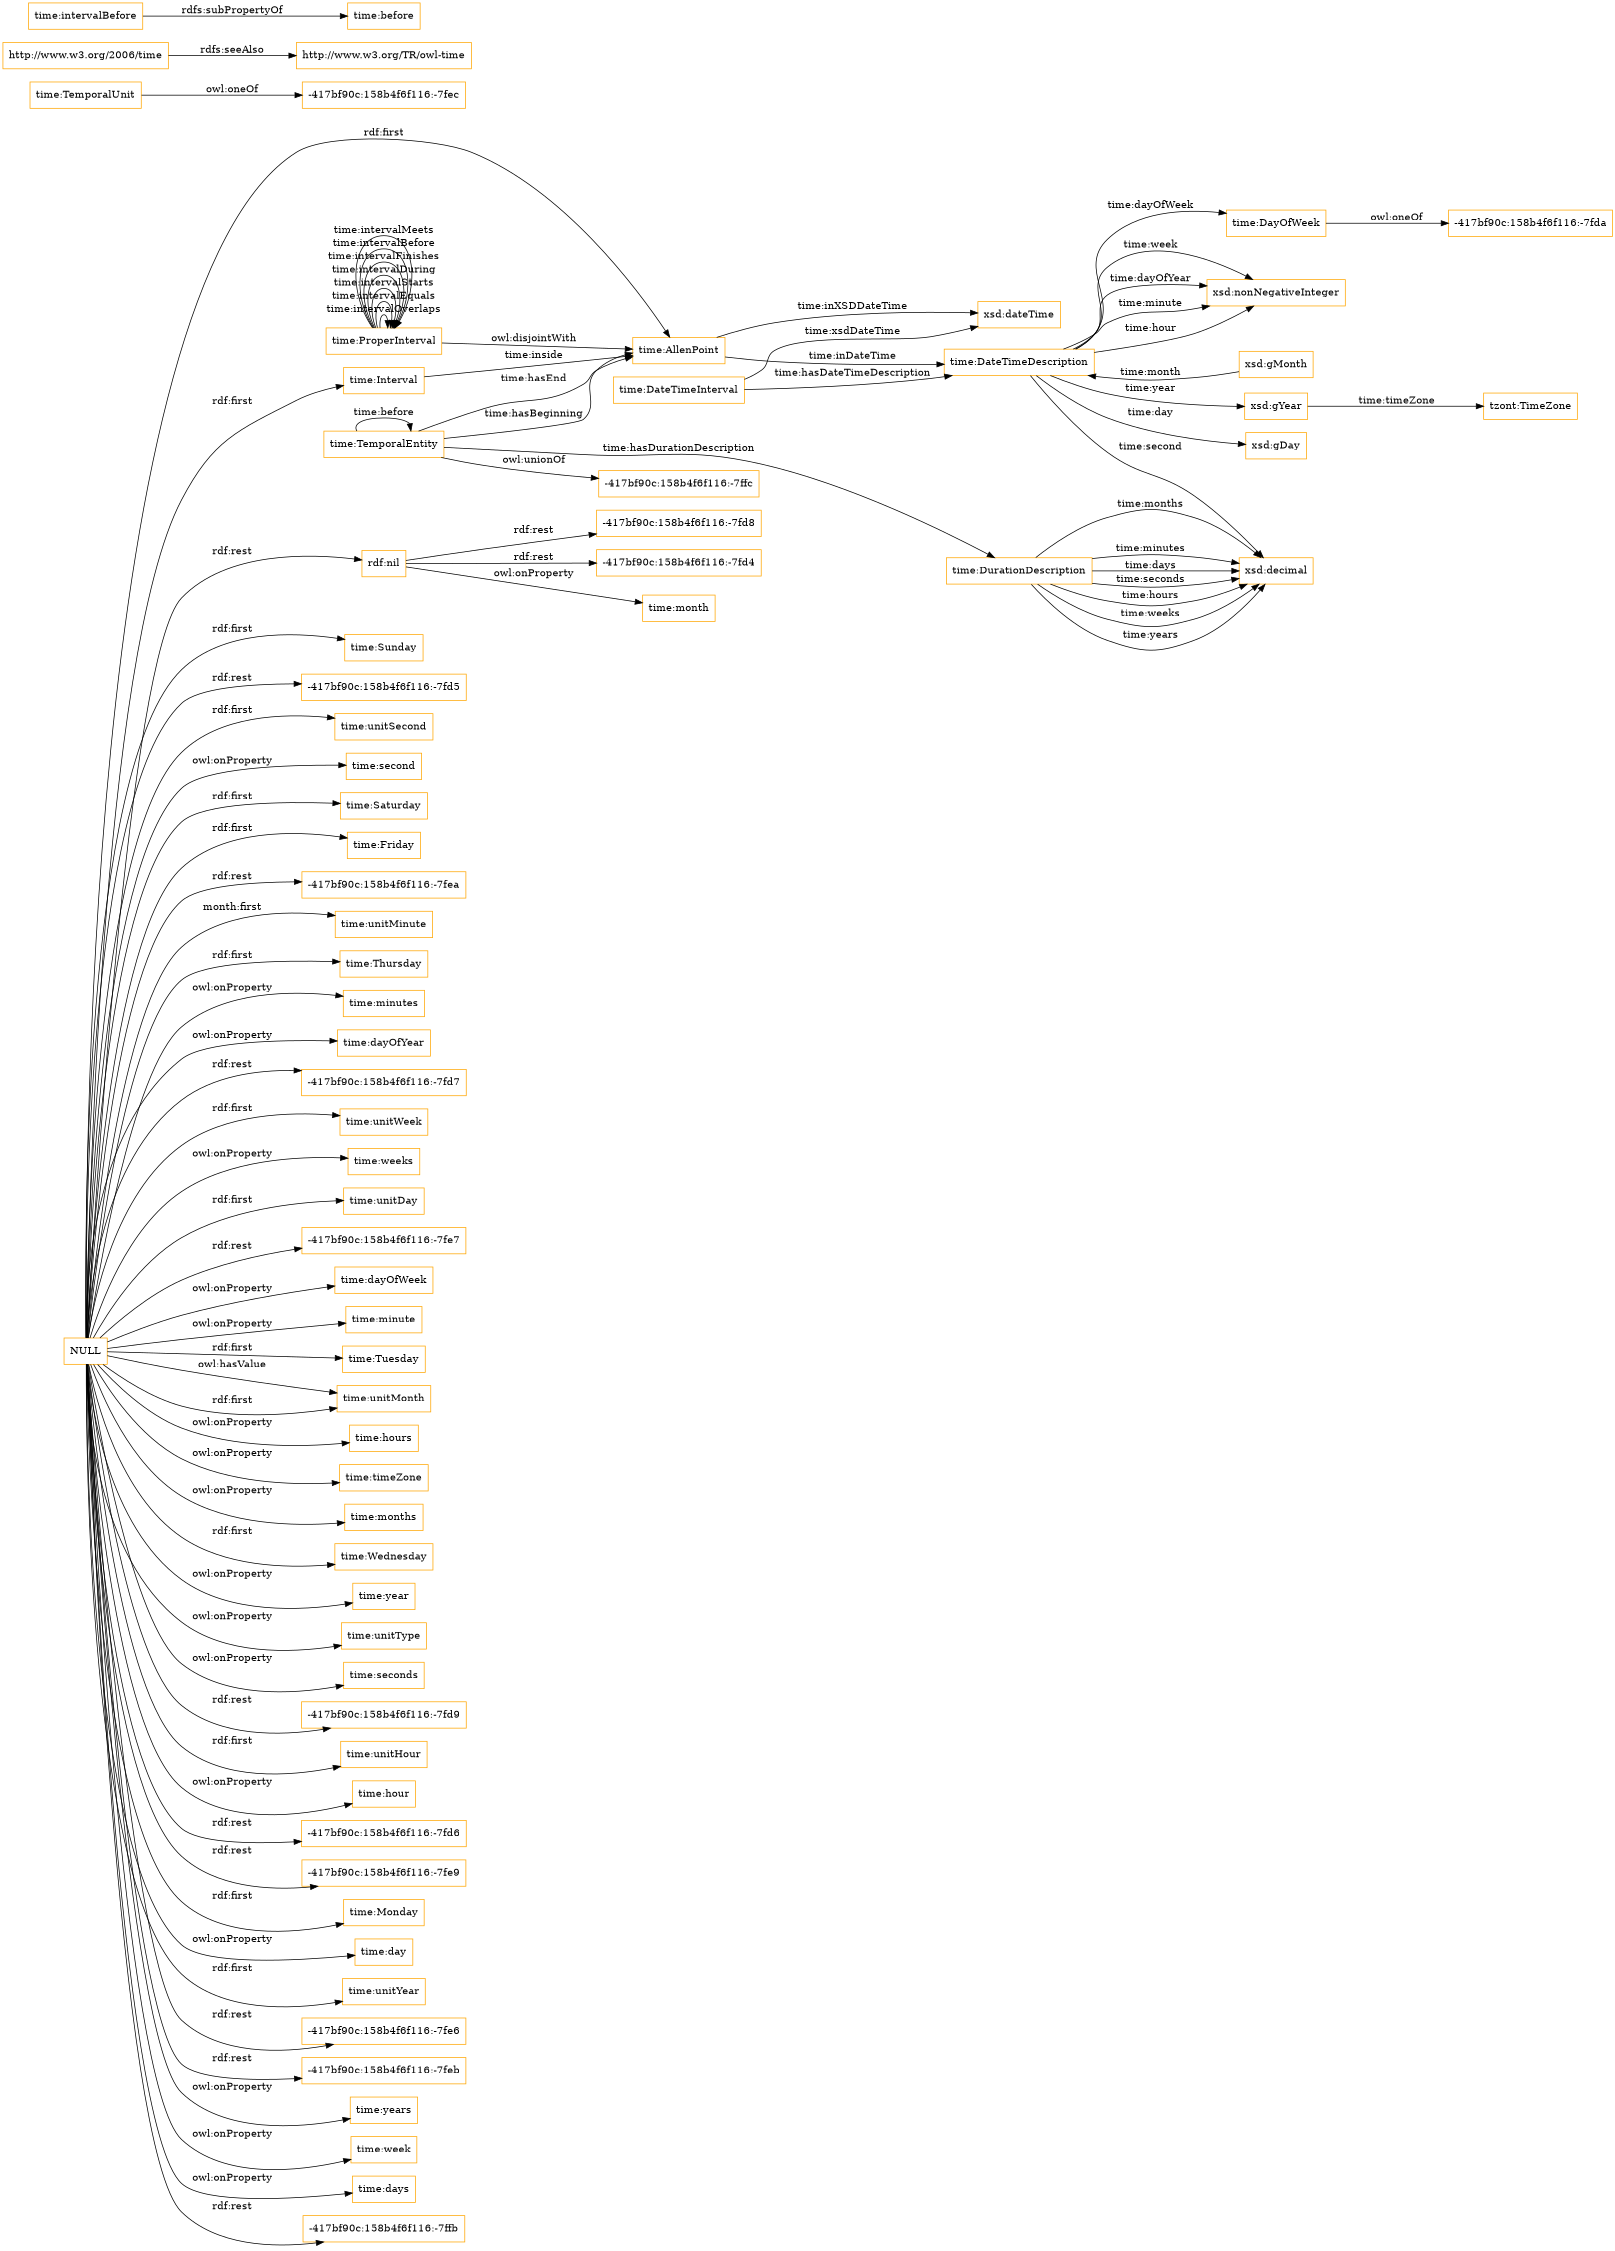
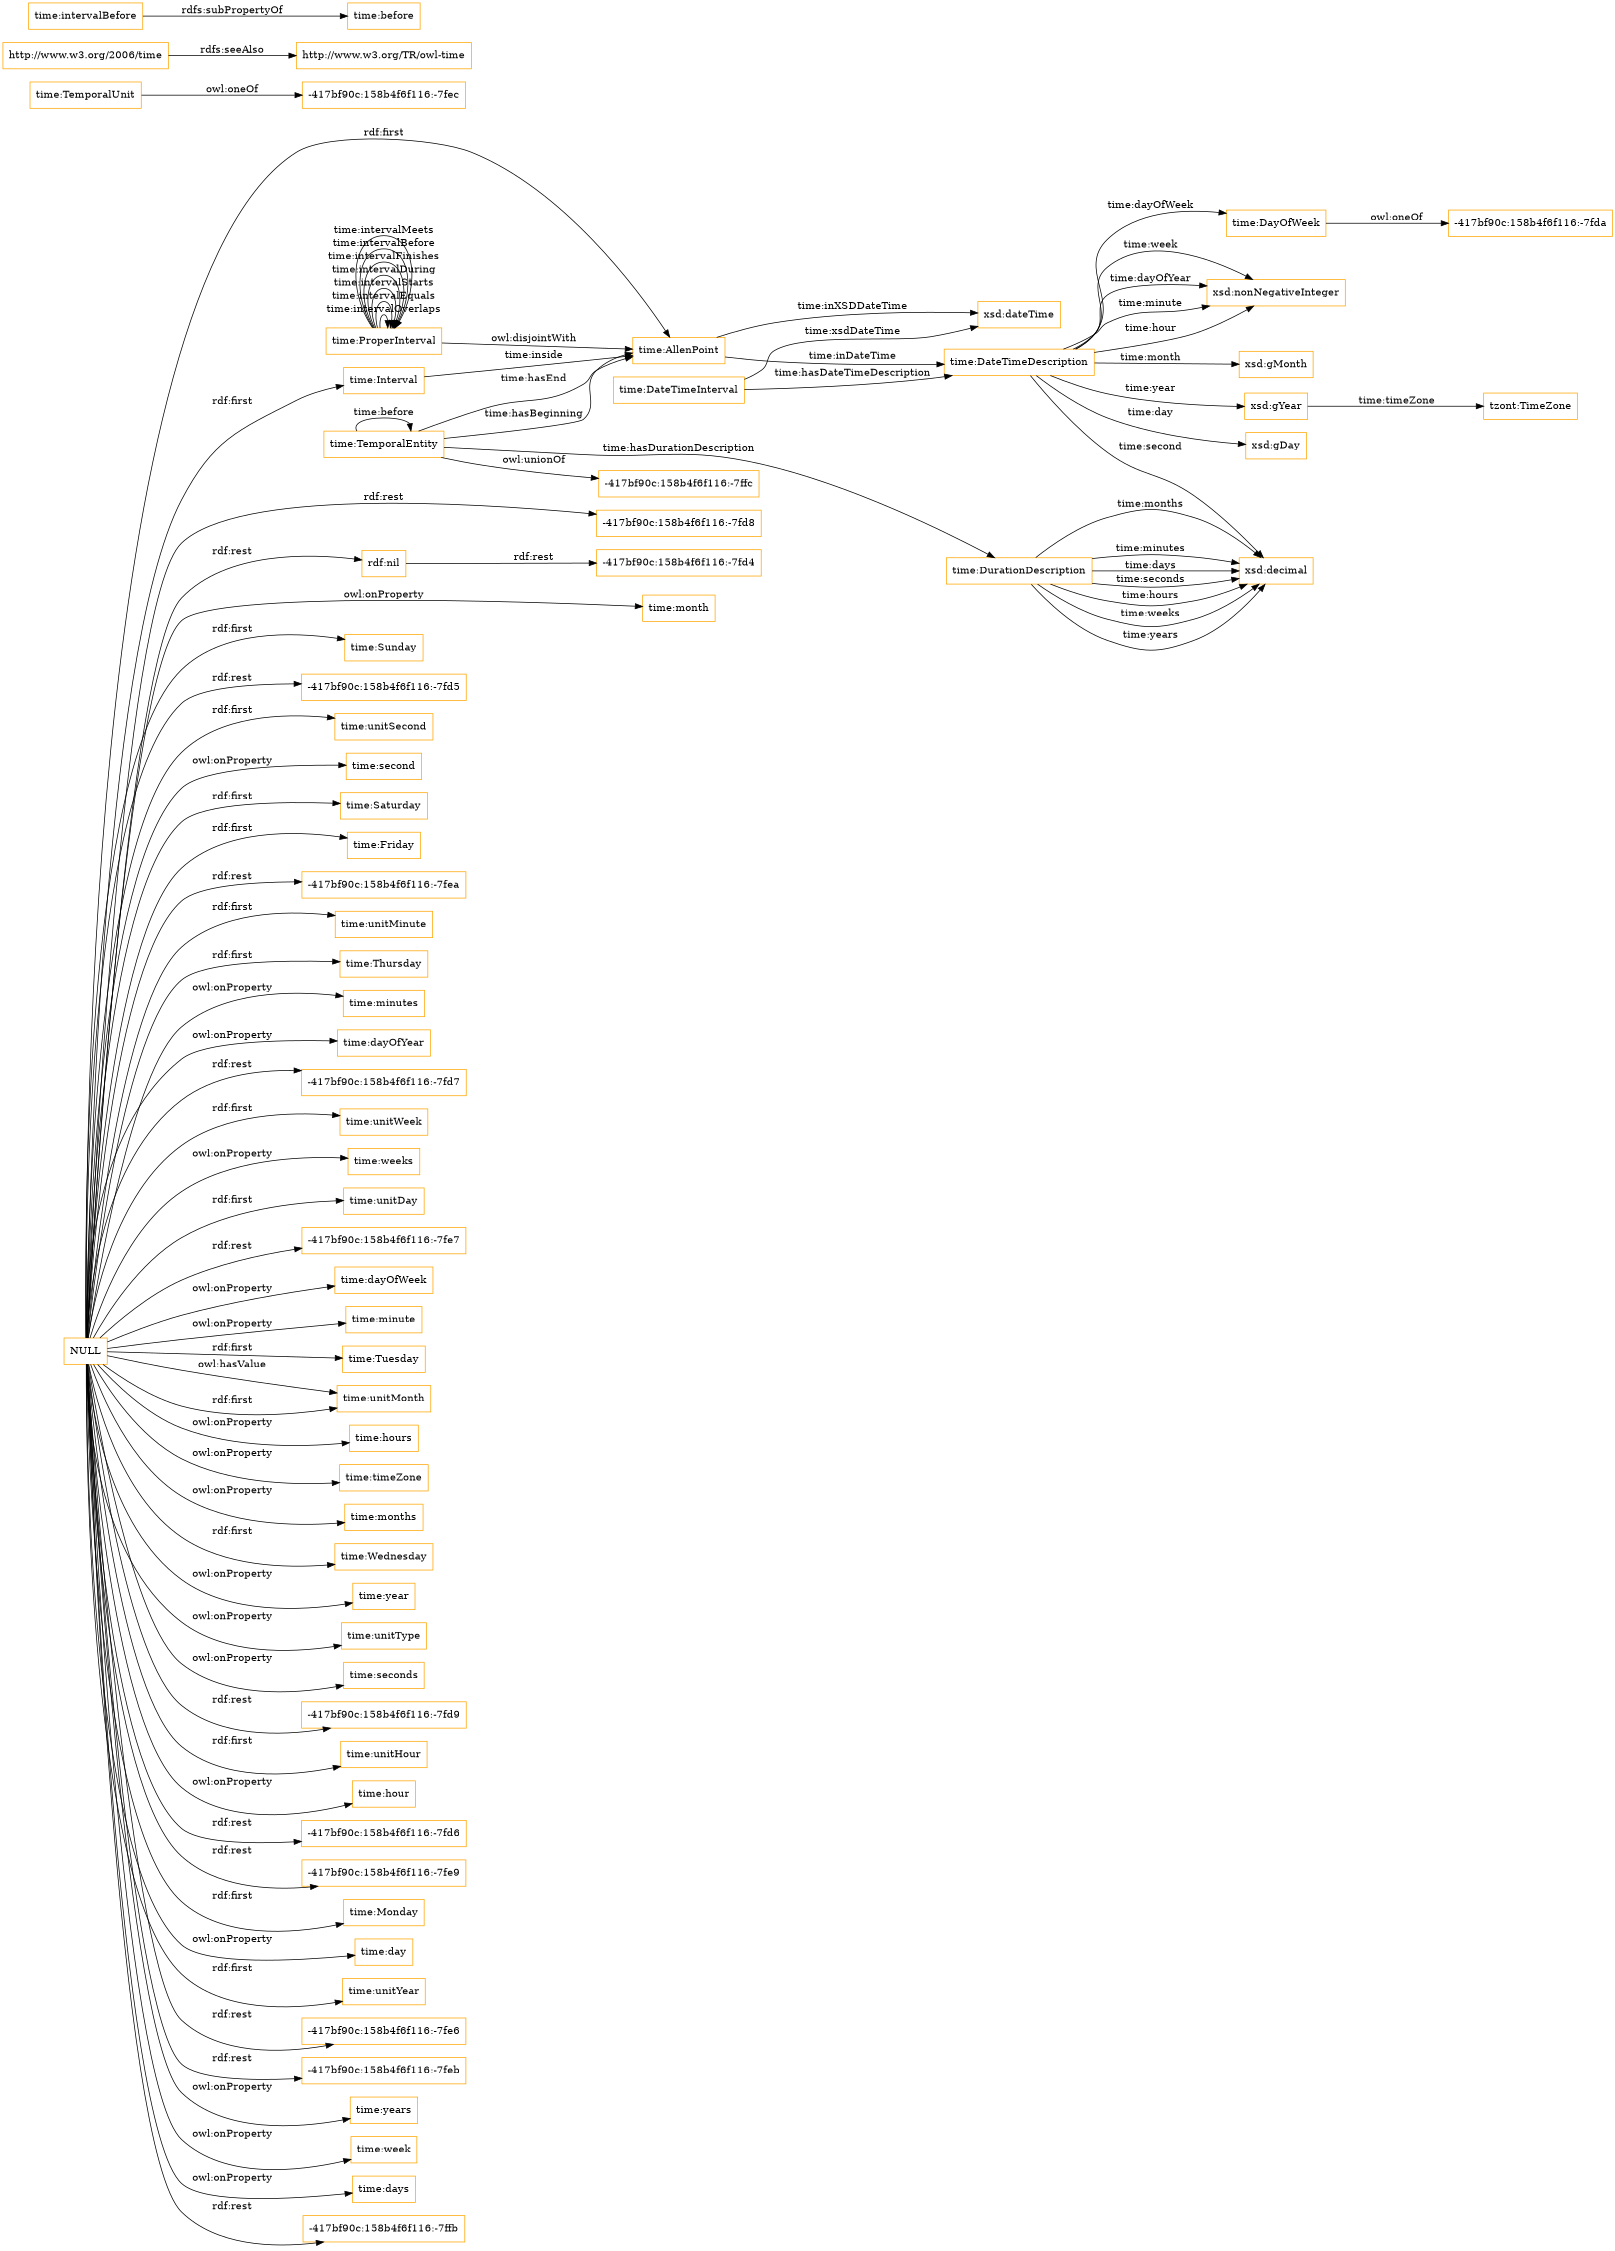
edge "xsd:gMonth" -> "time:DateTimeDescription": reversed
edge "rdf:nil" -> "-417bf90c:158b4f6f116:-7fd8": now "NULL" -> "-417bf90c:158b4f6f116:-7fd8"
edge "rdf:nil" -> "time:month": now "NULL" -> "time:month"
edge "NULL" -> "time:unitMinute": label "month:first" -> "rdf:first"
